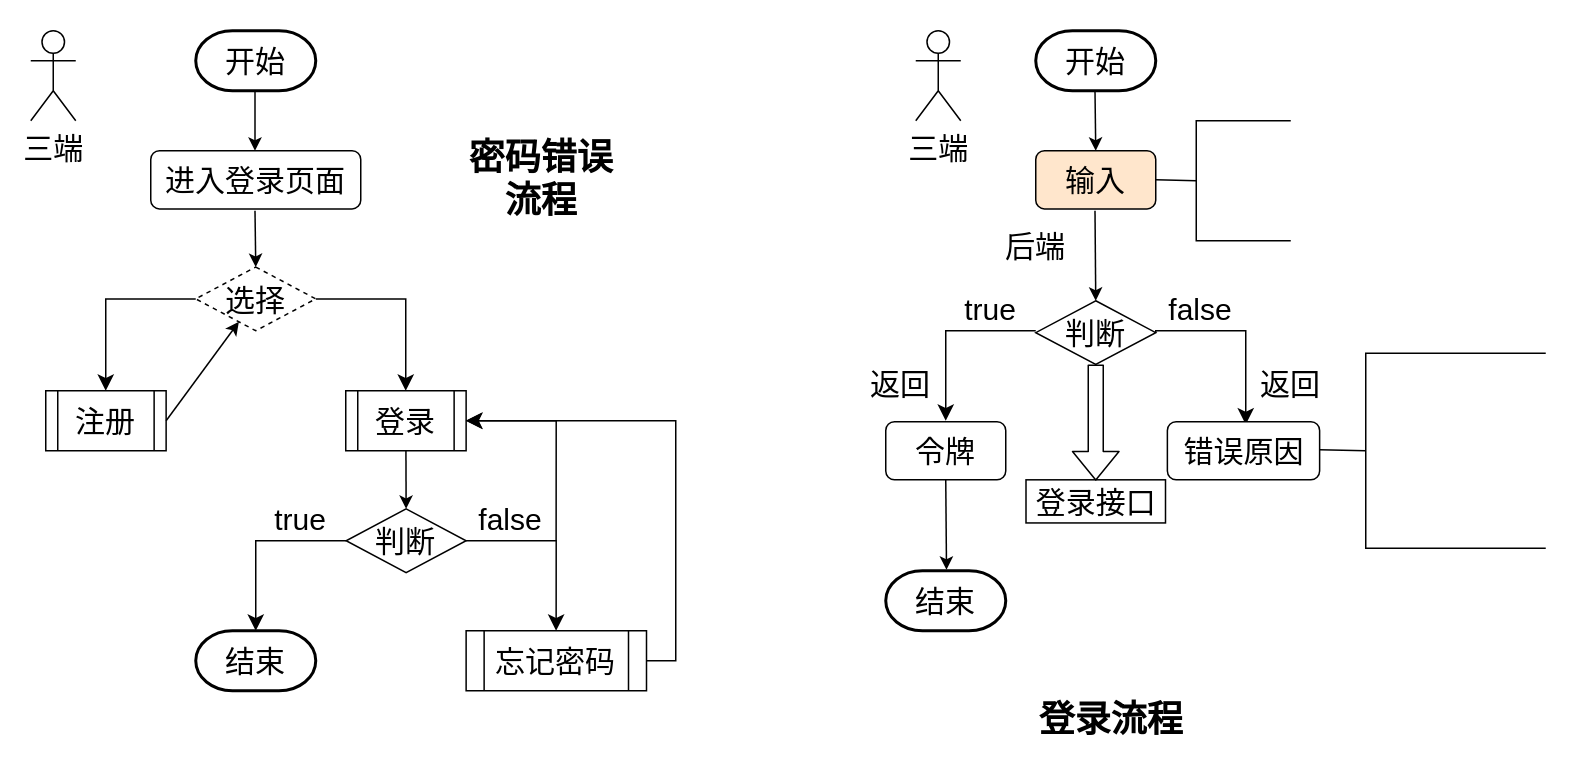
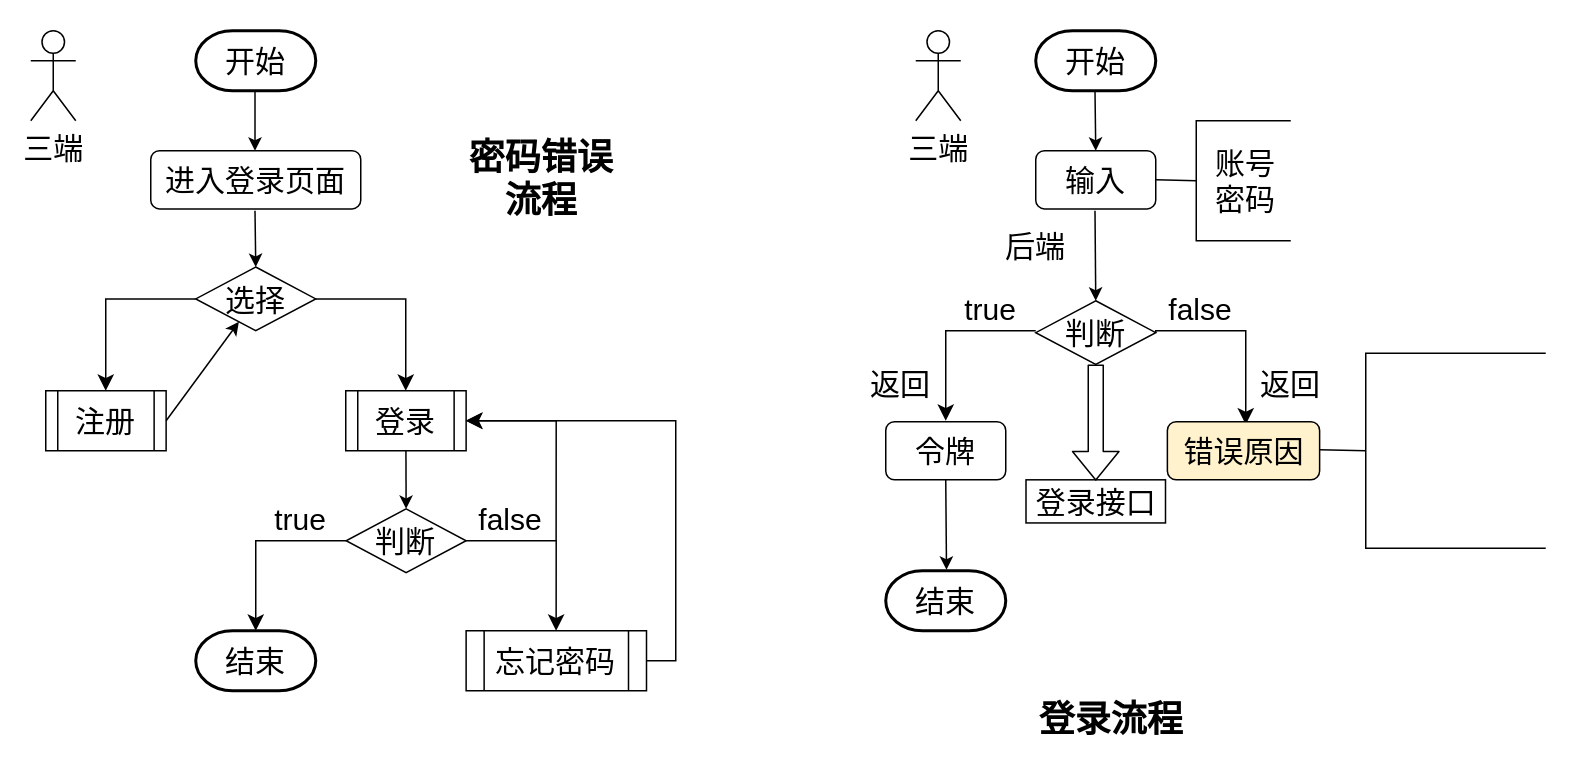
node "输入": fillcolor #ffe6cc -> #ffffff
node "账号 密码": added
node "选择": style dashed -> solid
node "错误原因": fillcolor #ffffff -> #fff2cc
